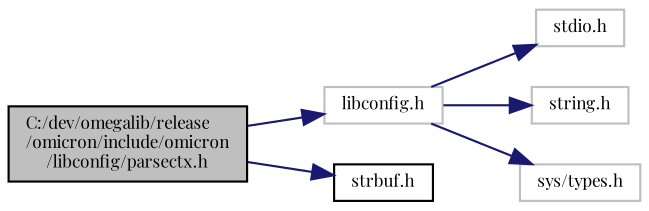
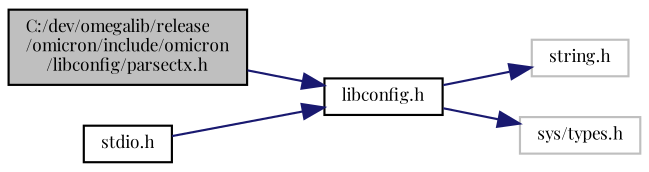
node "stdio.h": color grey75 -> black
edge "libconfig.h" -> "stdio.h": reversed
node "libconfig.h": color grey75 -> black
node "strbuf.h": removed
